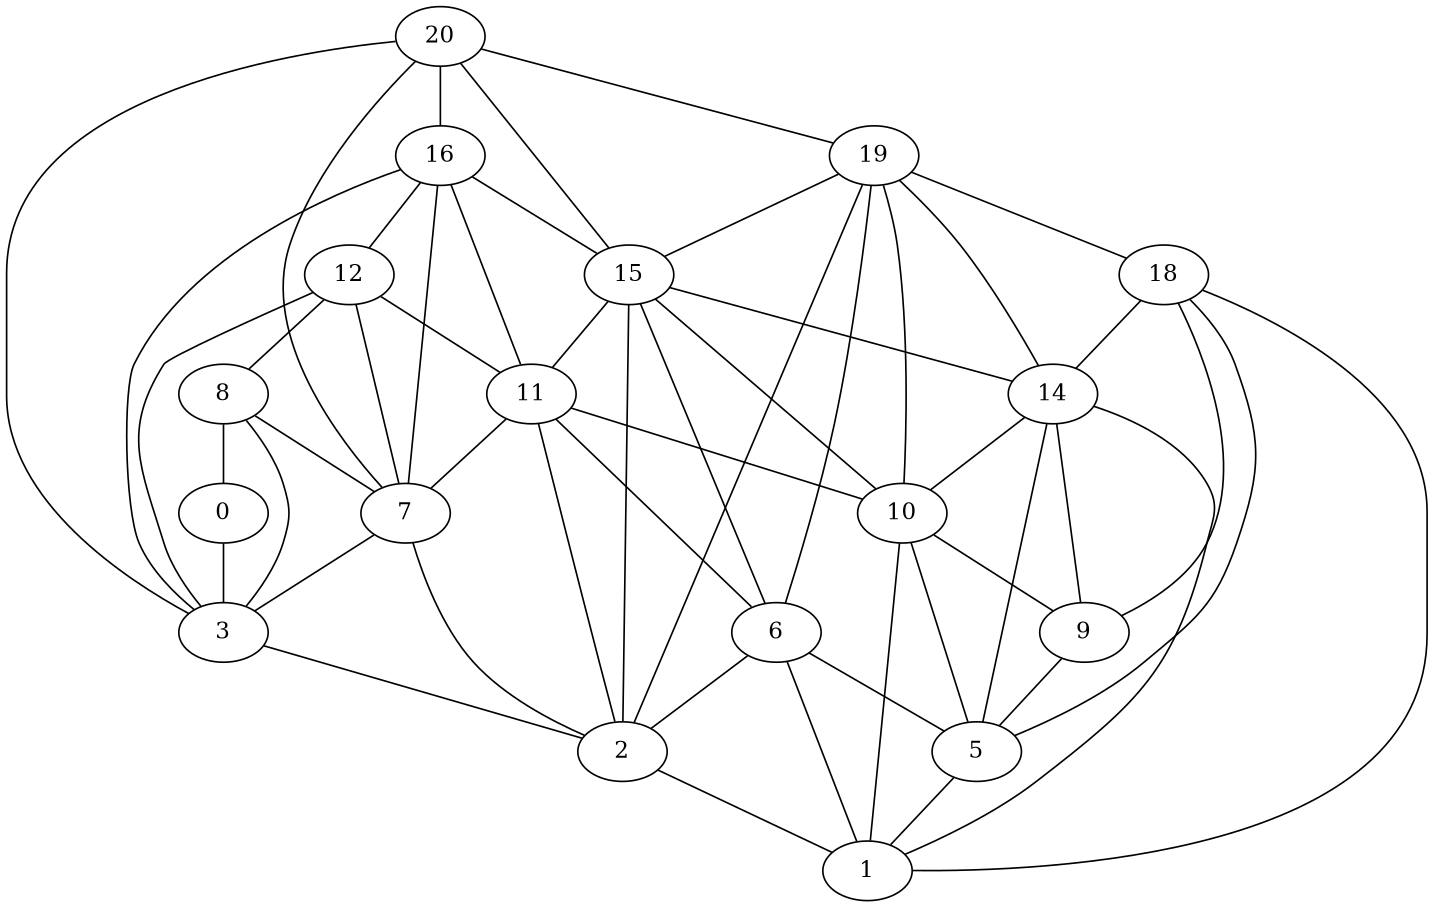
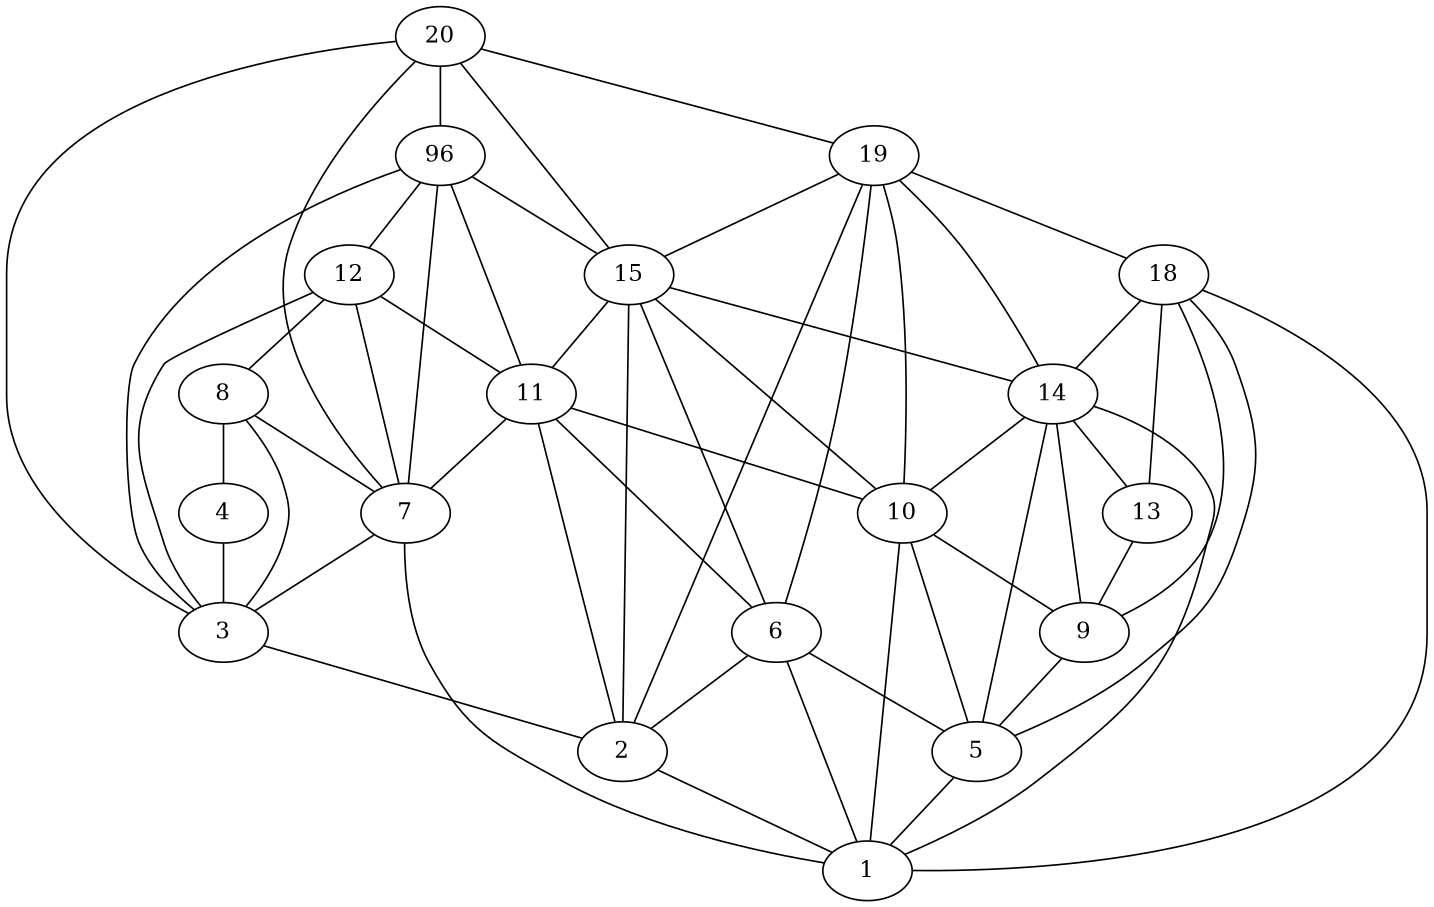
node "16": label "16" -> "96"
node "0": label "0" -> "4"
node "13": added
edge "7" -- "2": now "7" -- "1"
